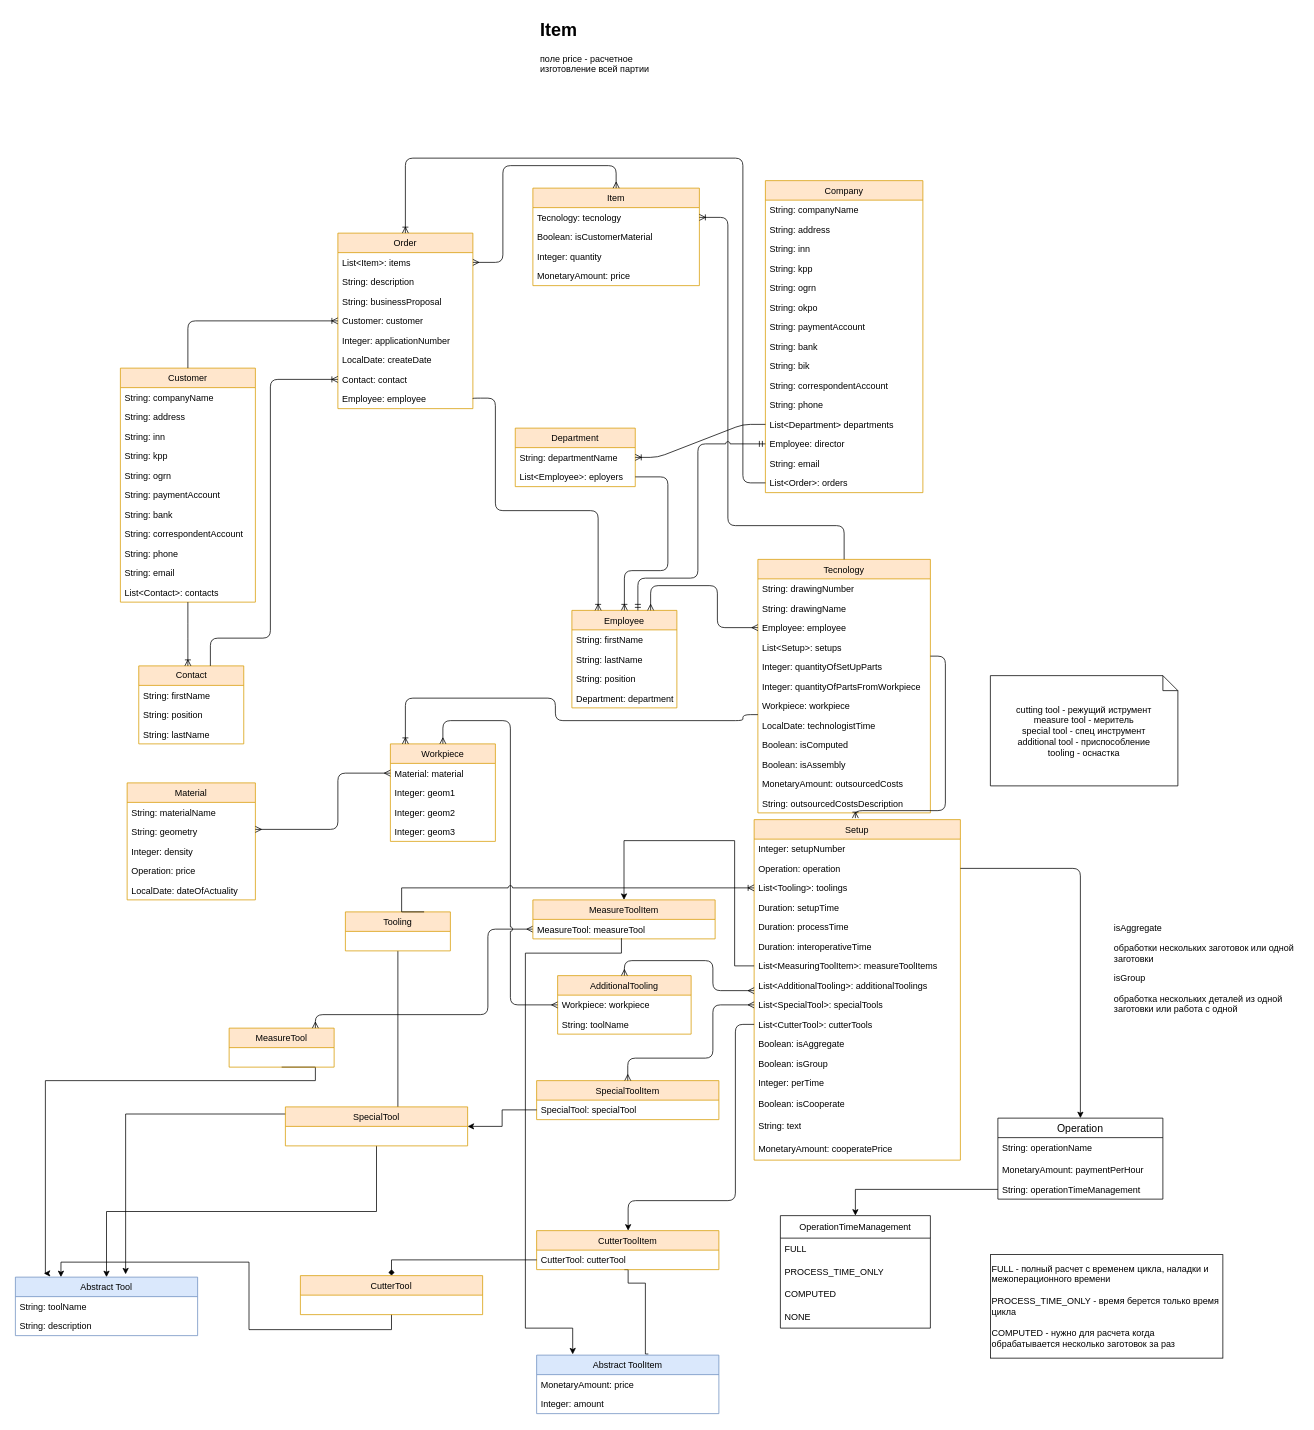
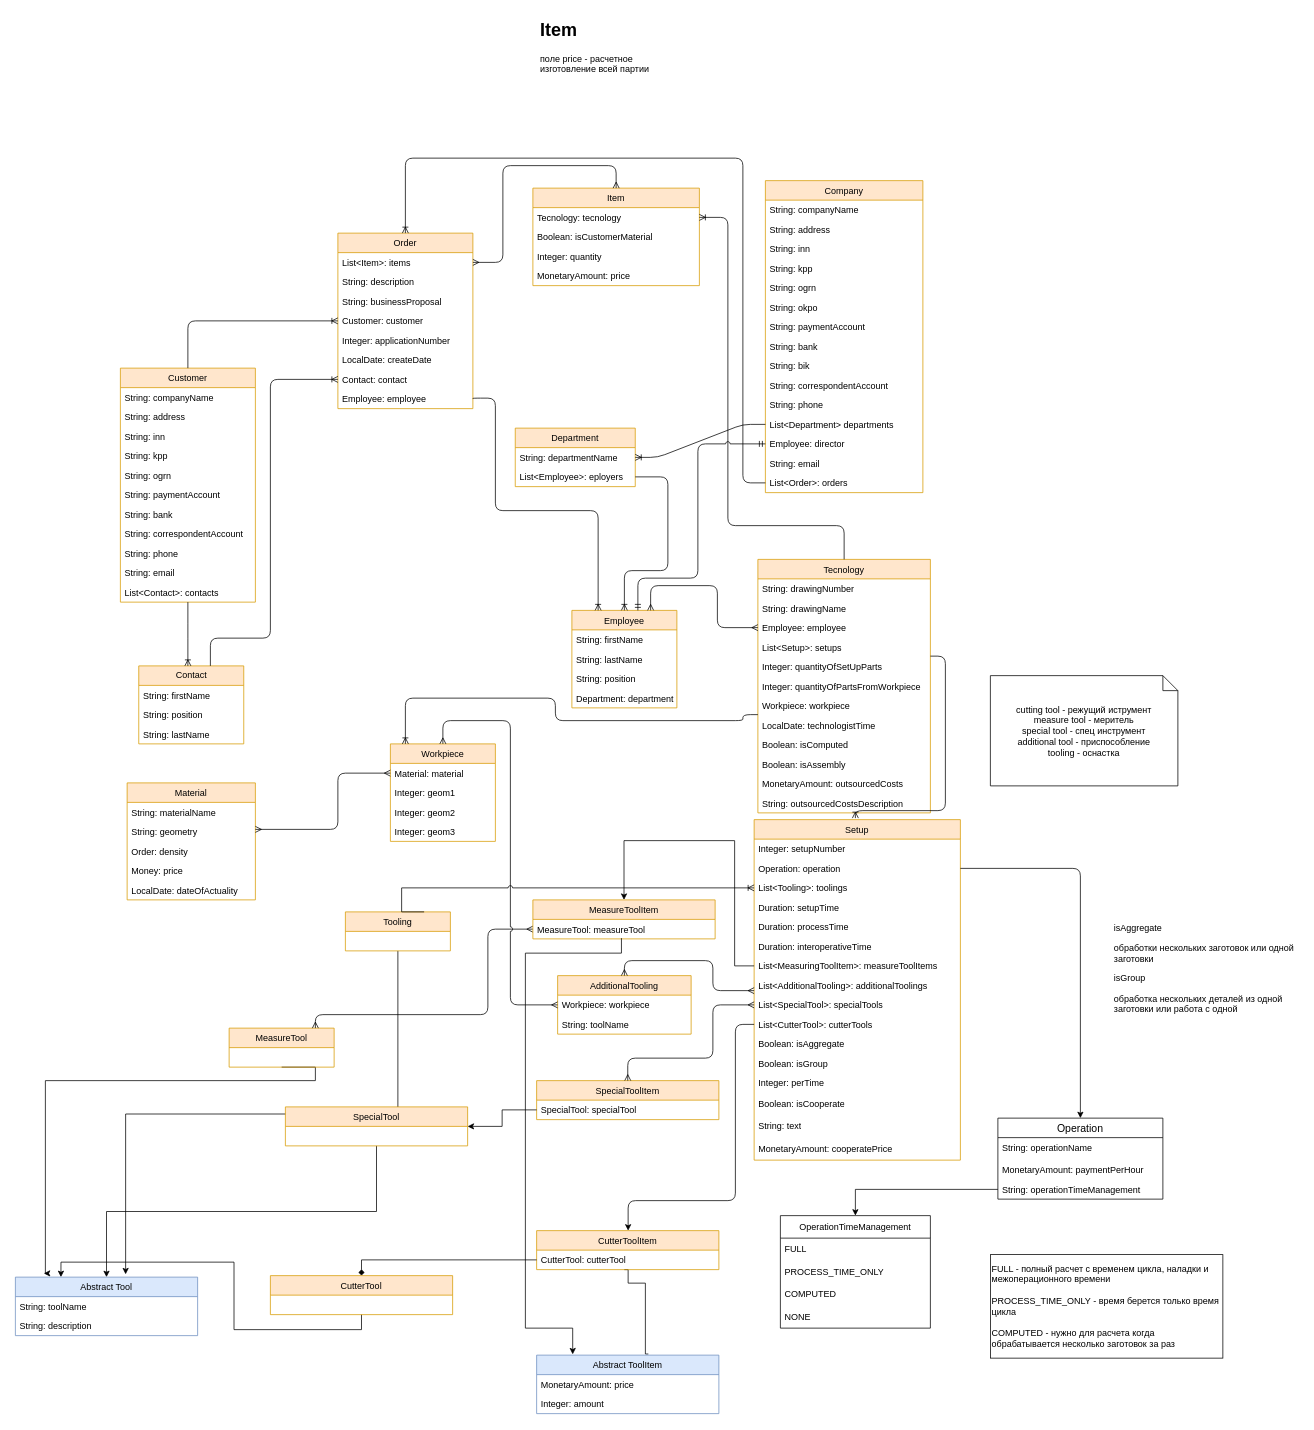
node "Integer: density": label "Integer: density" -> "Order: density"
node "Operation: price": label "Operation: price" -> "Money: price"
node "CutterTool": moved (392, 1295) -> (362, 1295)
